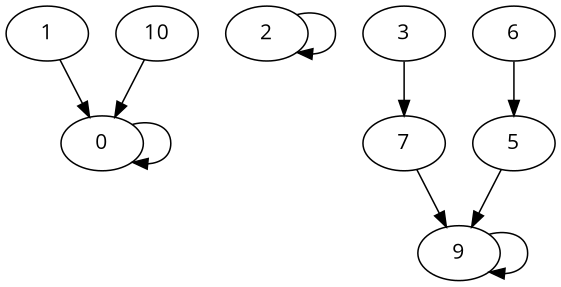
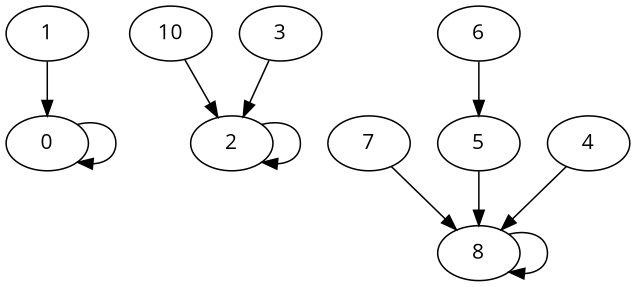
edge "3" -> "7": now "3" -> "2"
edge "10" -> "0": now "10" -> "2"
node "4": added
node "9": label "9" -> "8"
